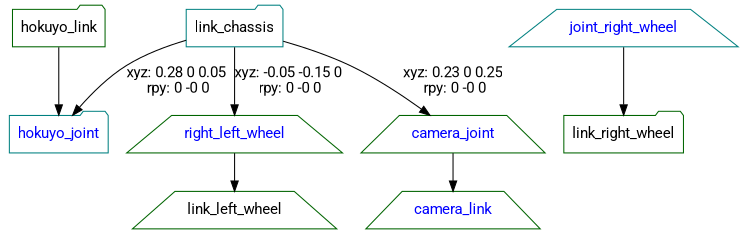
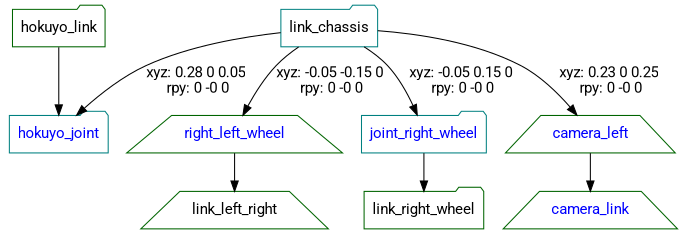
node "joint_right_wheel": shape trapezium -> folder
edge "link_chassis" -> "joint_right_wheel": added, label "xyz: -0.05 0.15 0 rpy: 0 -0 0"
node "camera_joint": label "camera_joint" -> "camera_left"
node "link_left_wheel": label "link_left_wheel" -> "link_left_right"
